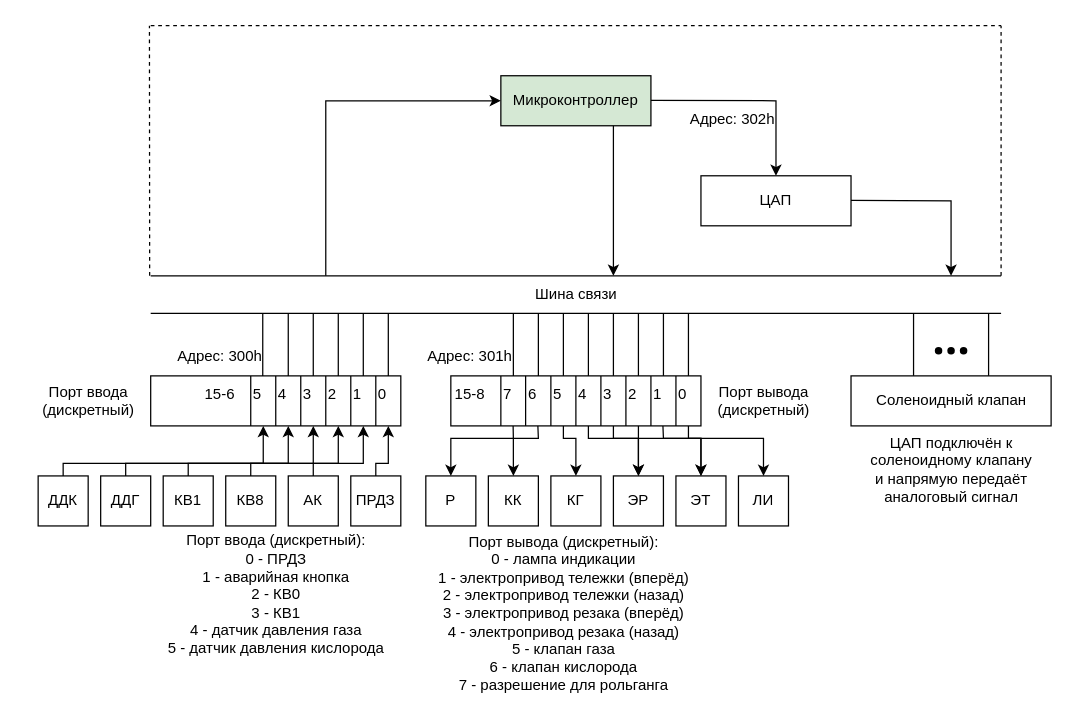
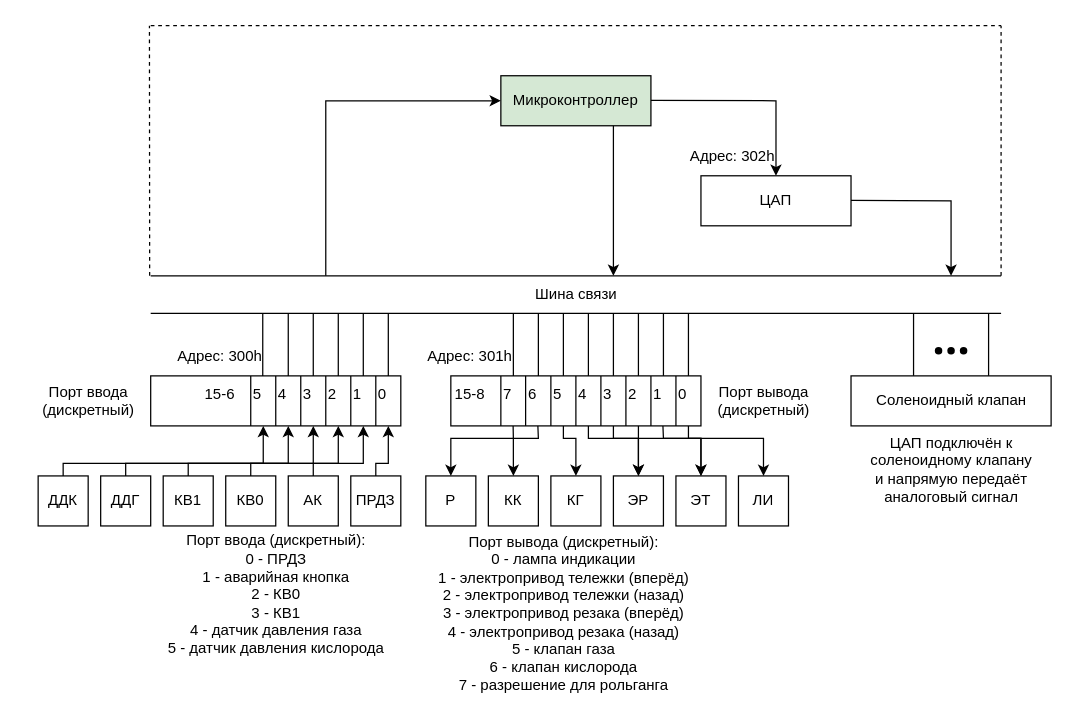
node "Адрес: 302h": moved (732, 119) -> (732, 157)
node "КВ8": label "КВ8" -> "КВ0"
